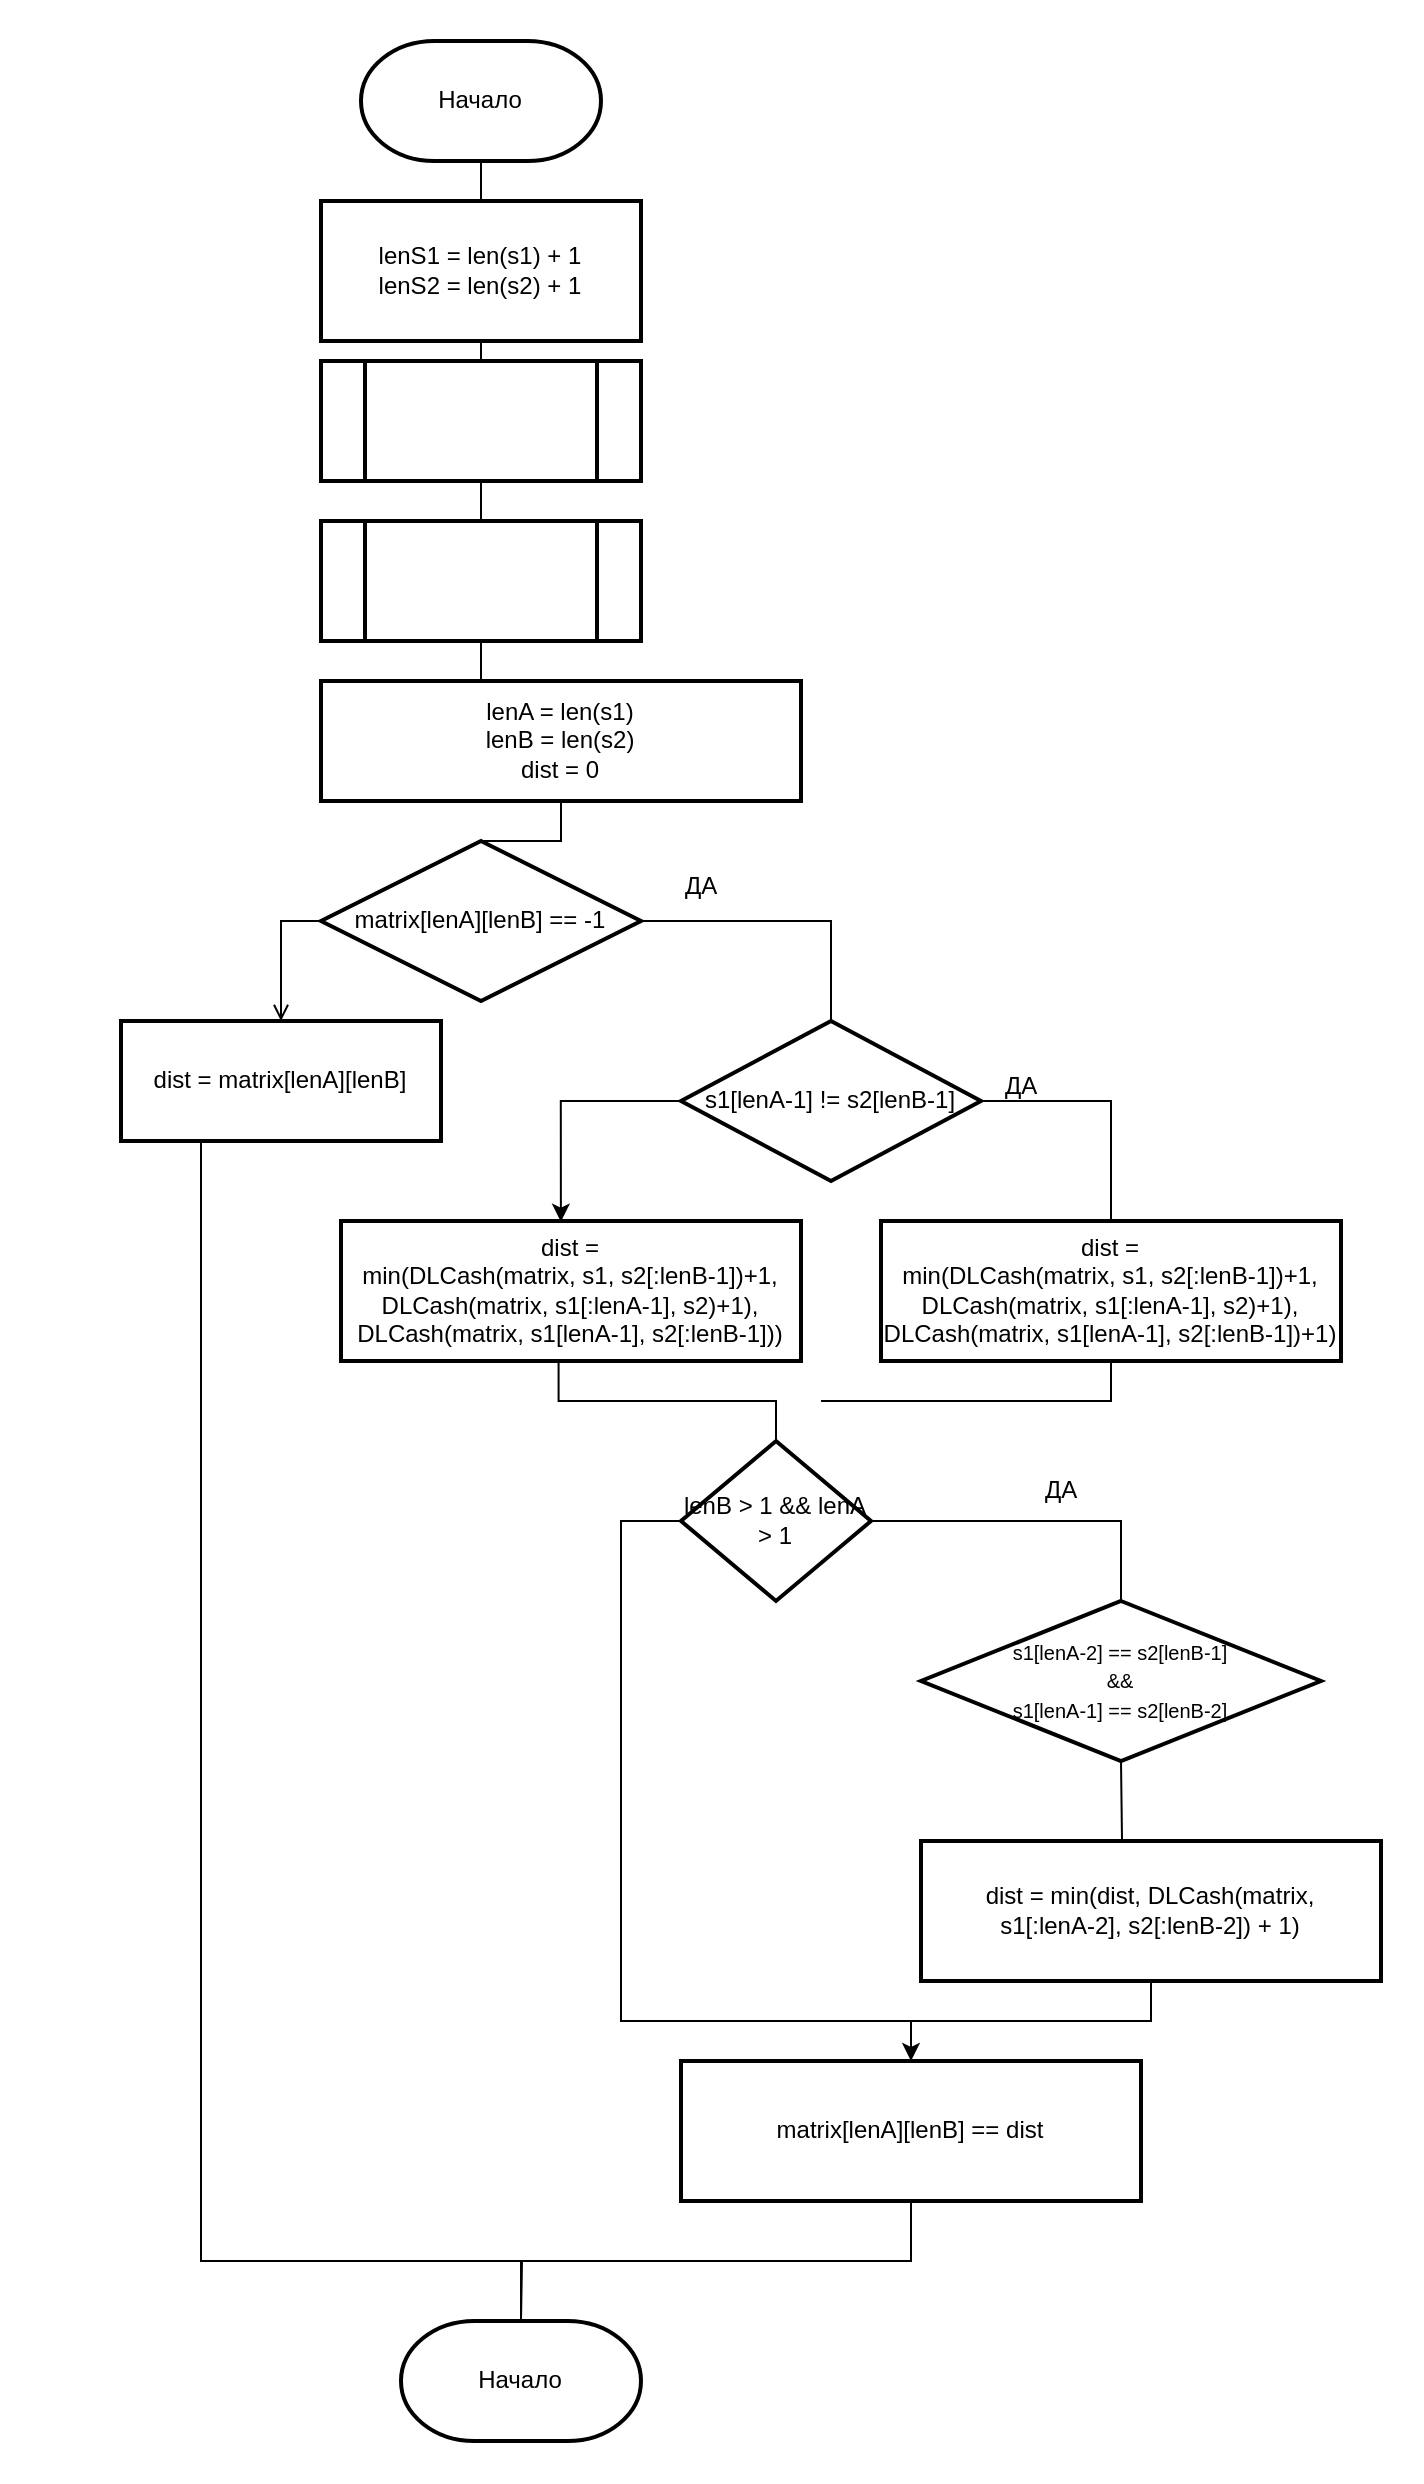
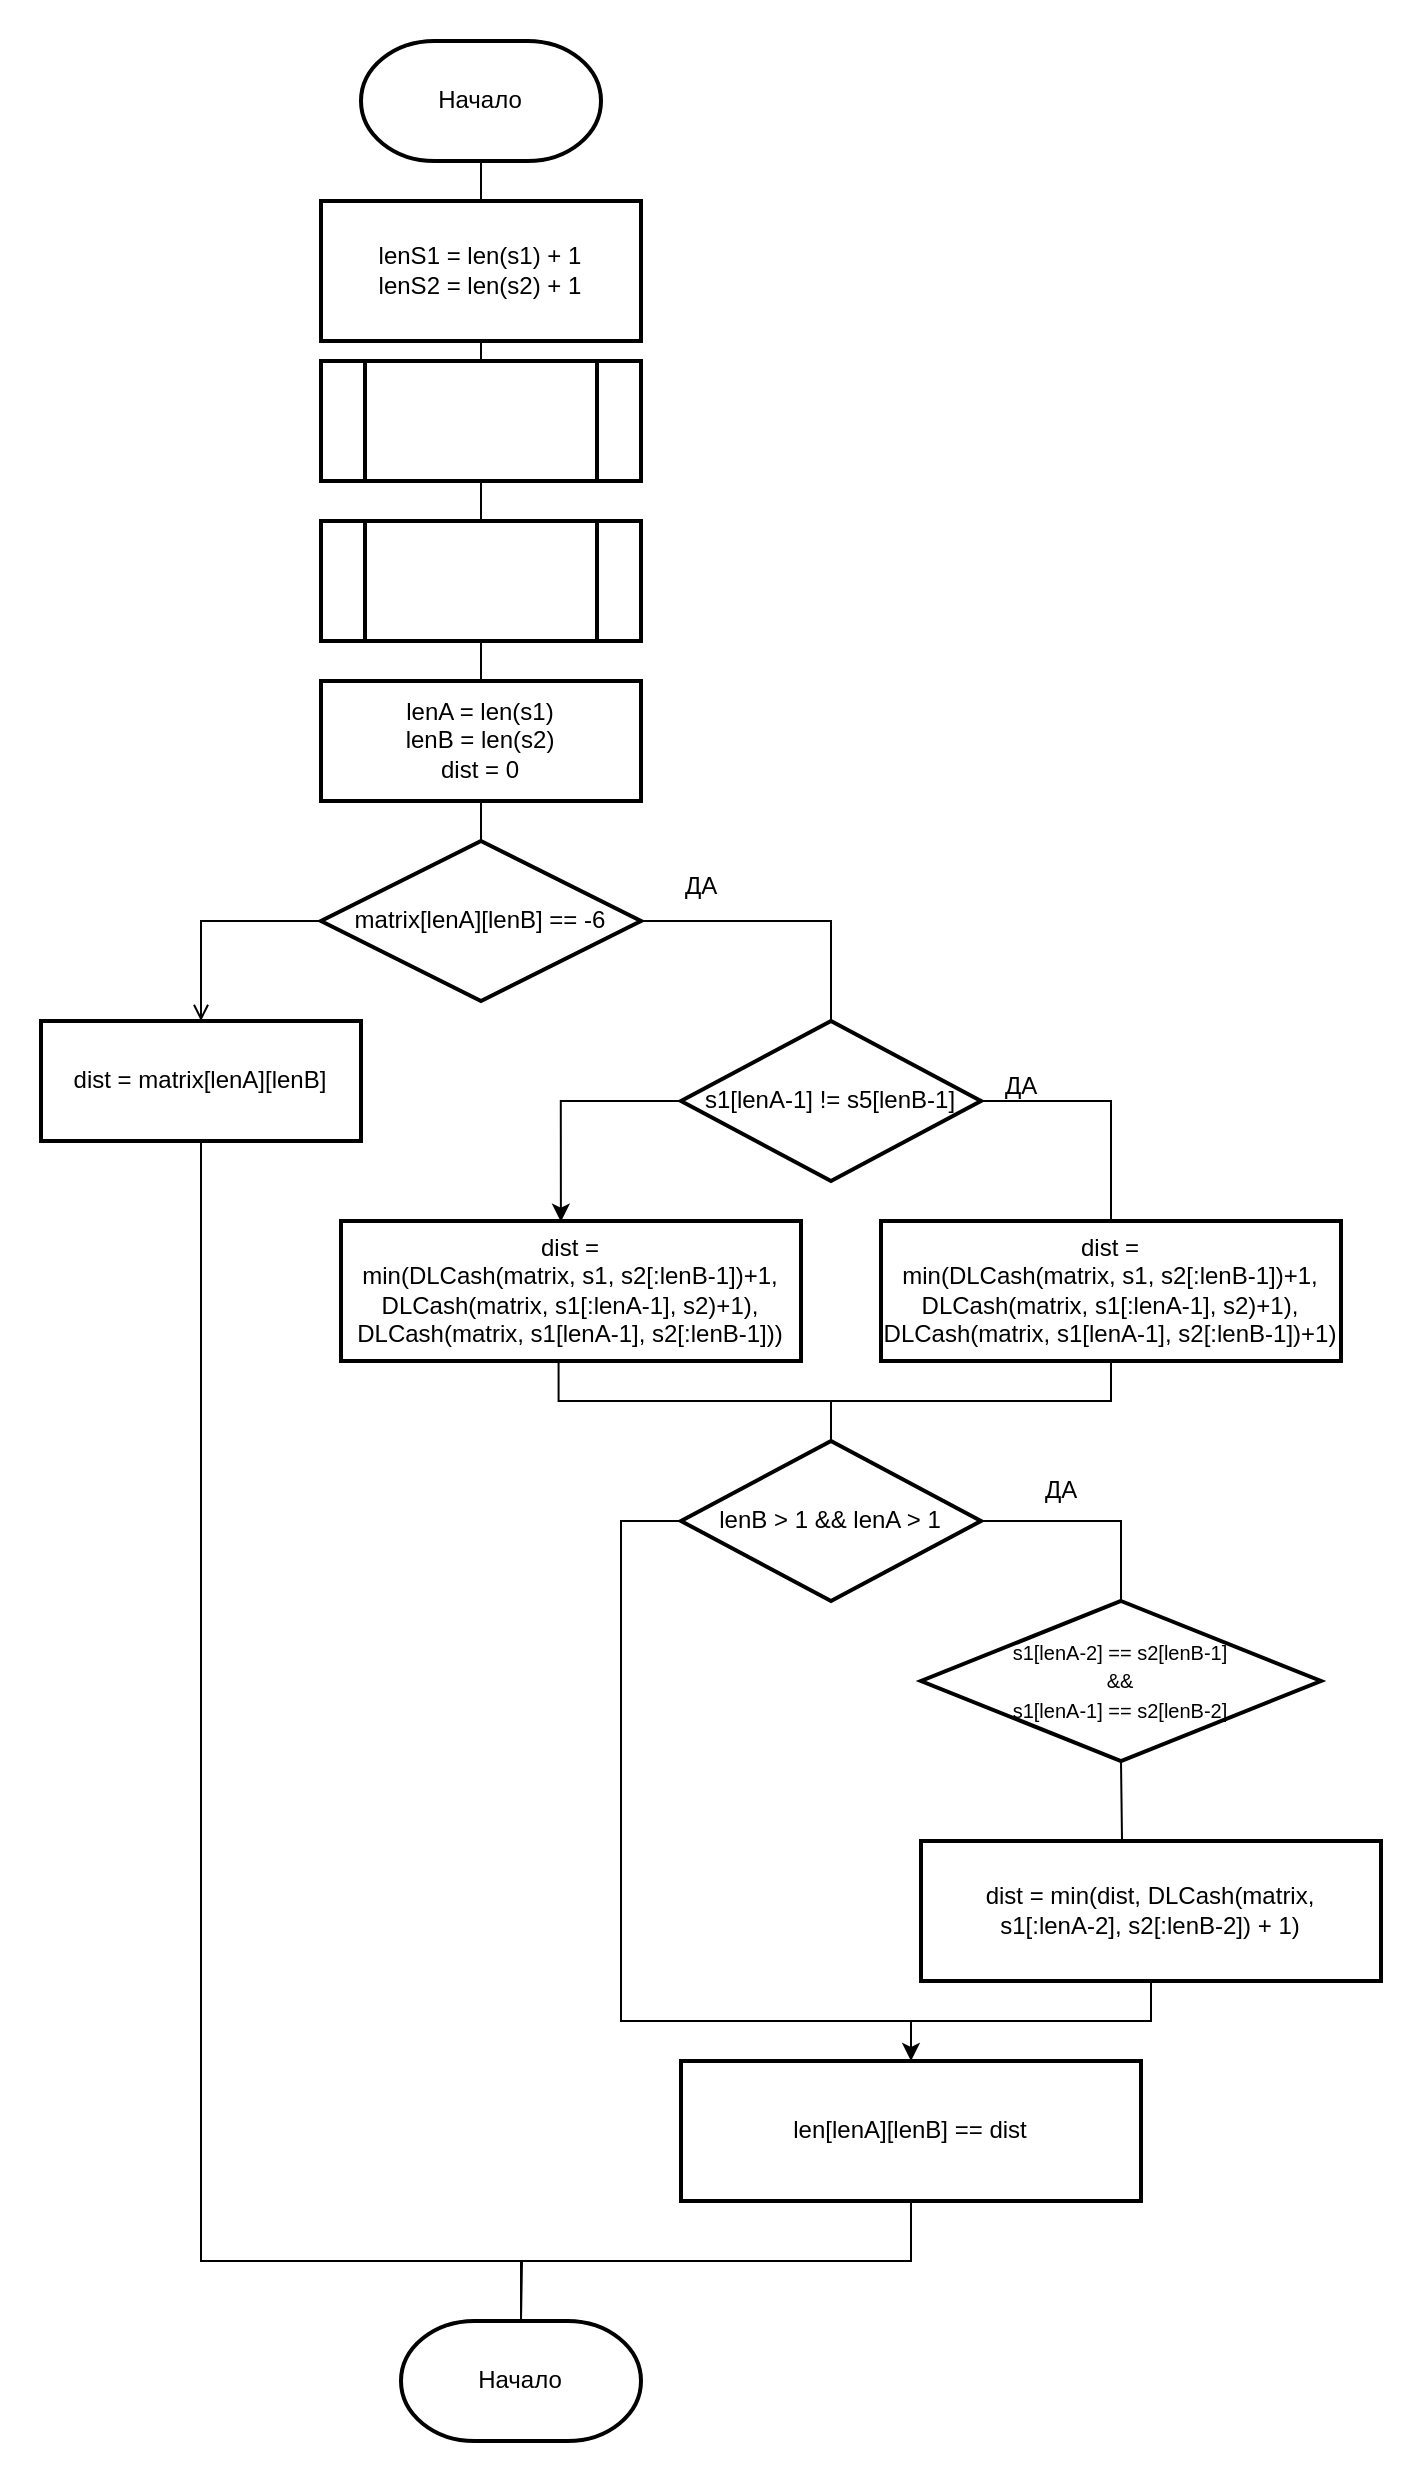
node "lenA = len(s1) lenB = len(s2) dist = 0": size 480x120 -> 320x120
node "matrix[lenA][lenB] == -1": label "matrix[lenA][lenB] == -1" -> "matrix[lenA][lenB] == -6"
node "dist = matrix[lenA][lenB]": moved (281, 1081) -> (201, 1081)
node "s1[lenA-1] != s2[lenB-1]": label "s1[lenA-1] != s2[lenB-1]" -> "s1[lenA-1] != s5[lenB-1]"
node "lenB > 1 && lenA > 1": size 190x160 -> 300x160
node "matrix[lenA][lenB] == dist": label "matrix[lenA][lenB] == dist" -> "len[lenA][lenB] == dist"
